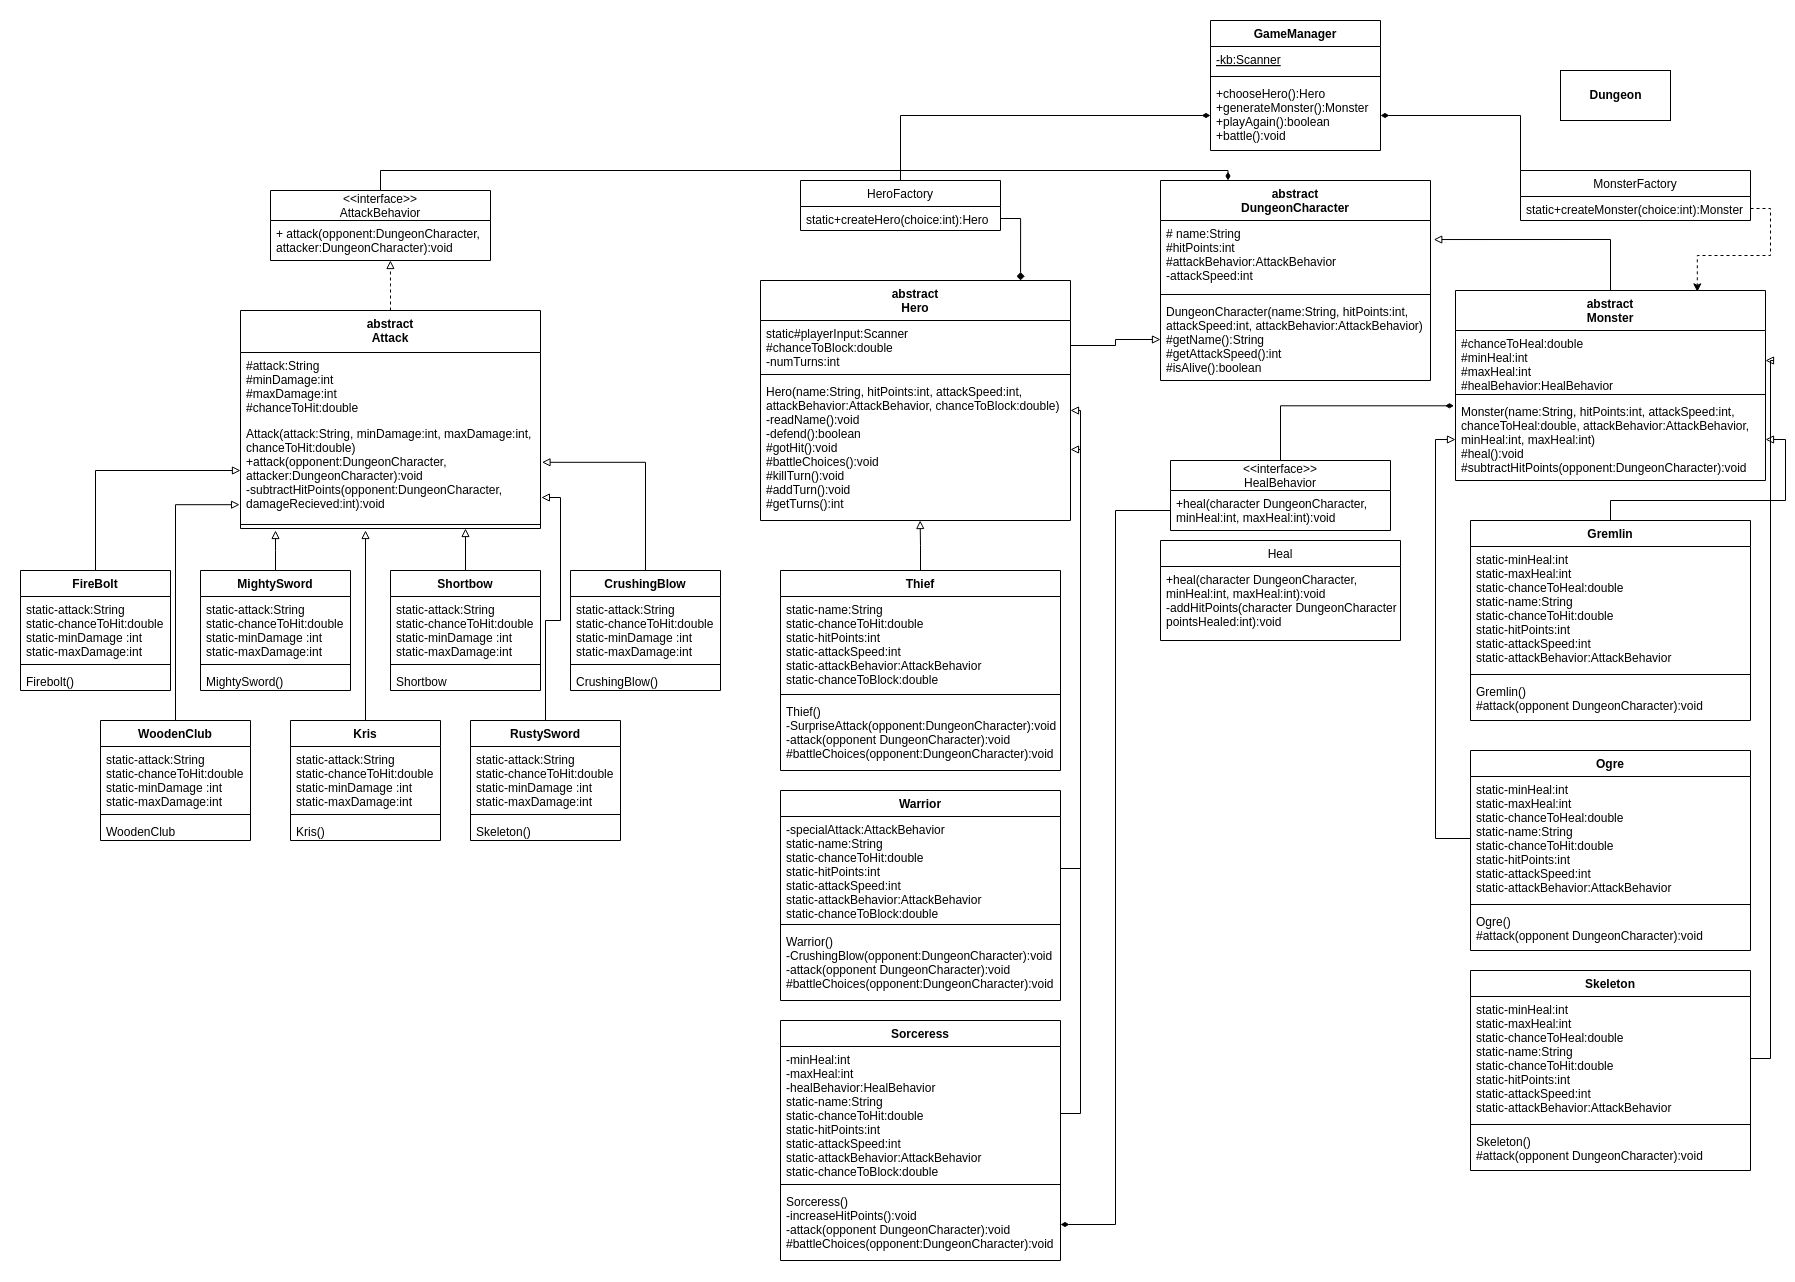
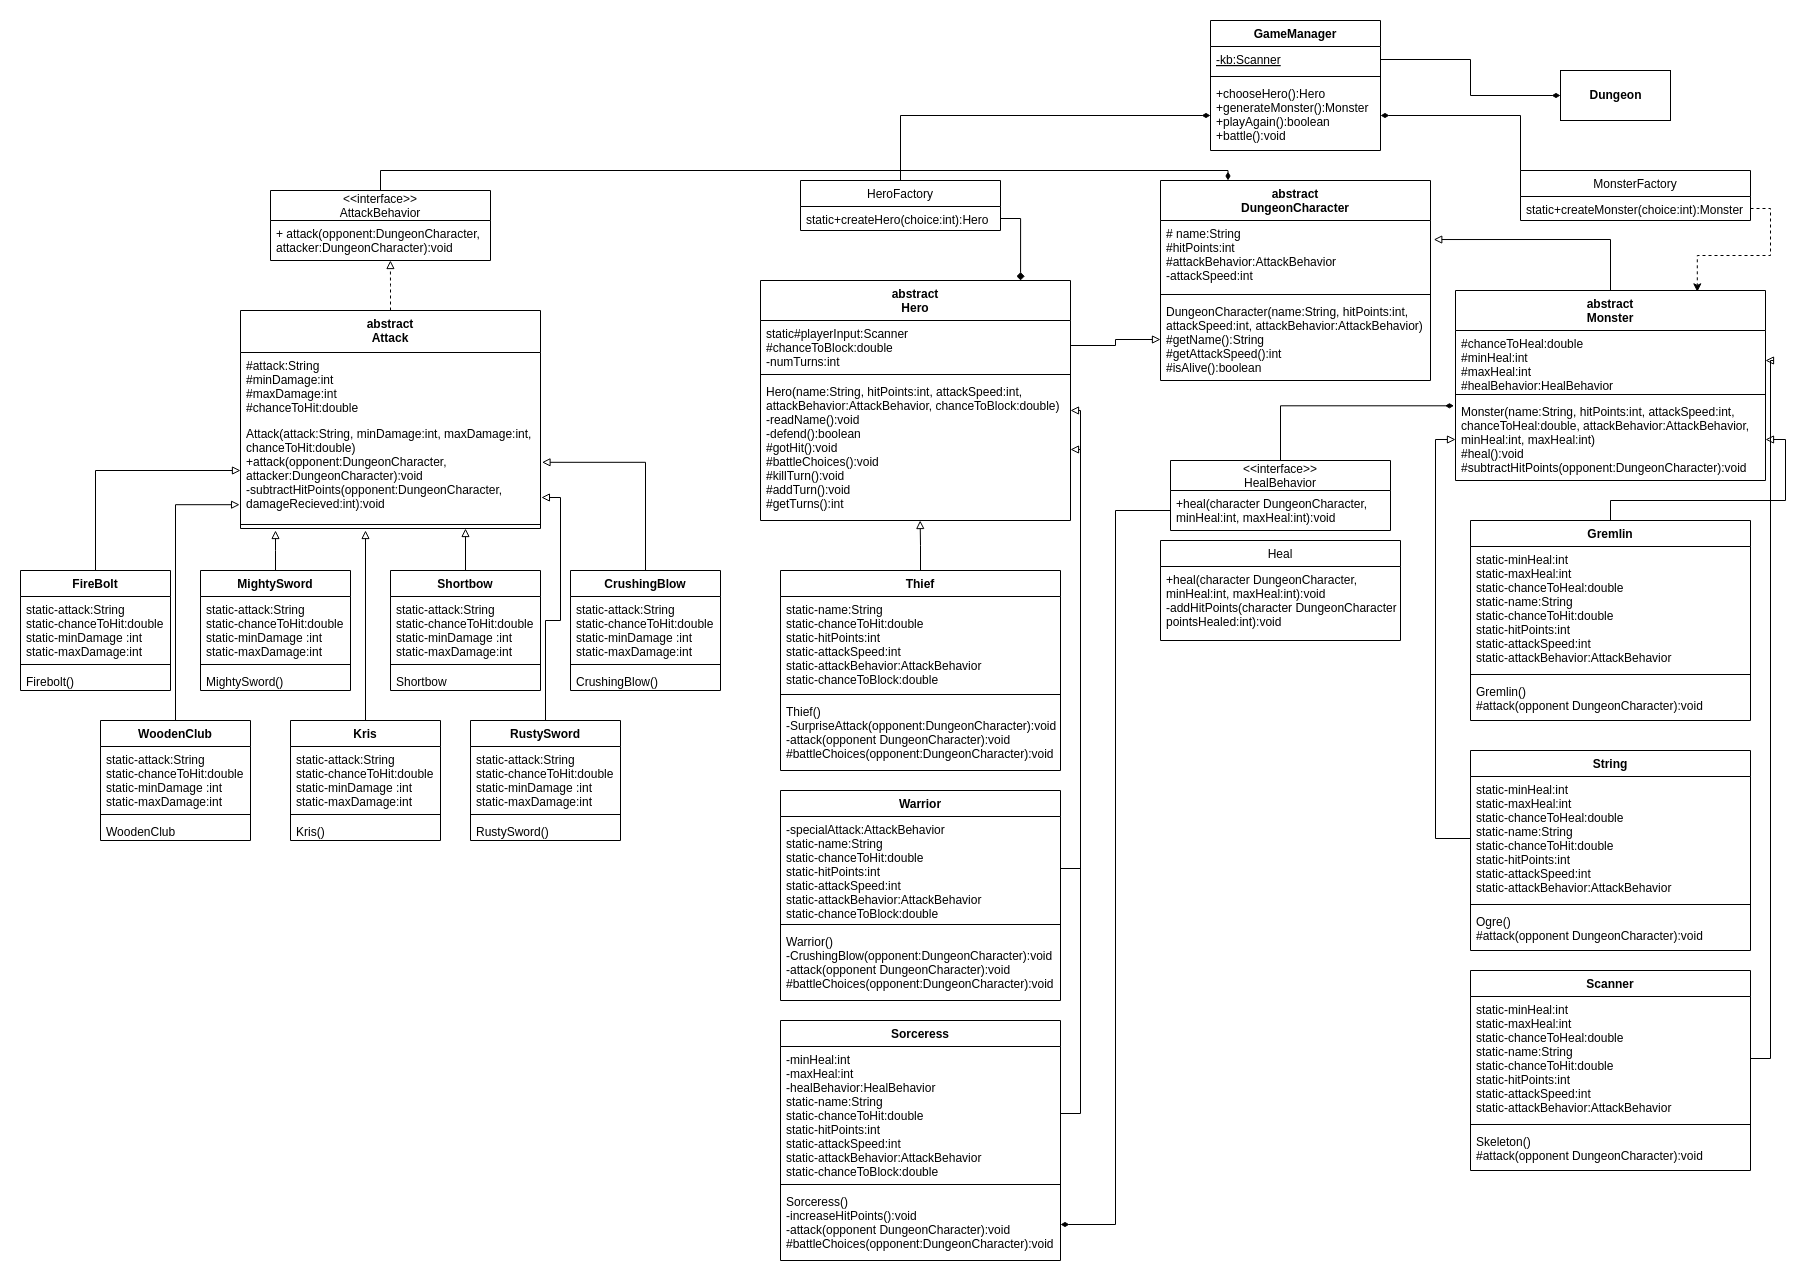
edge "-kb:Scanner" -> "Dungeon": added
node "Ogre": label "Ogre" -> "String"
node "Skeleton()": label "Skeleton()" -> "RustySword()"
node "Skeleton": label "Skeleton" -> "Scanner"
